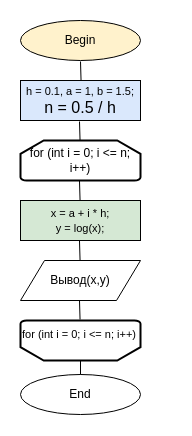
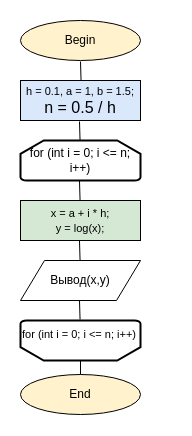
node "End": fillcolor #ffffff -> #fff2cc
